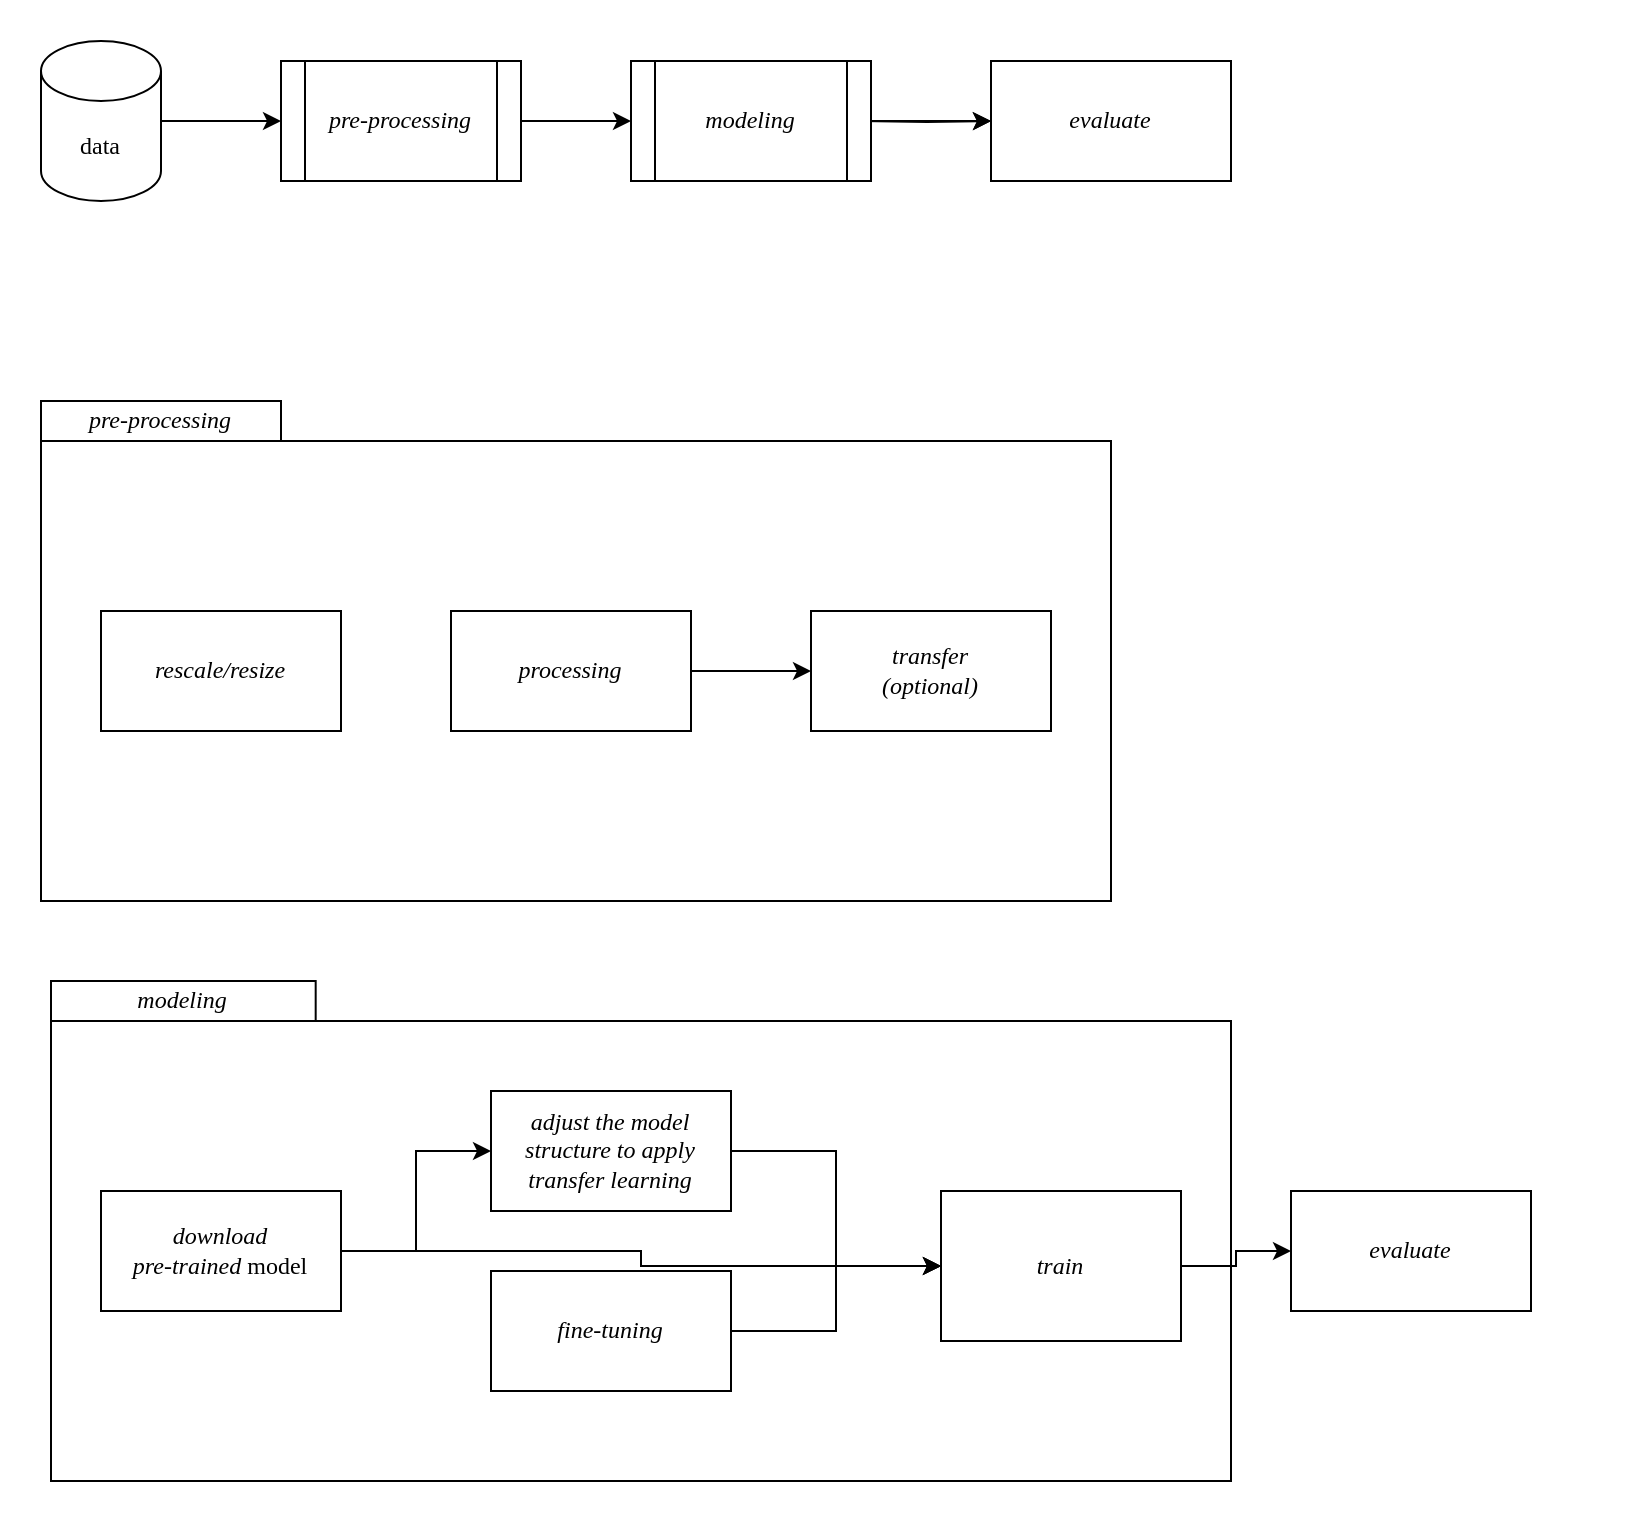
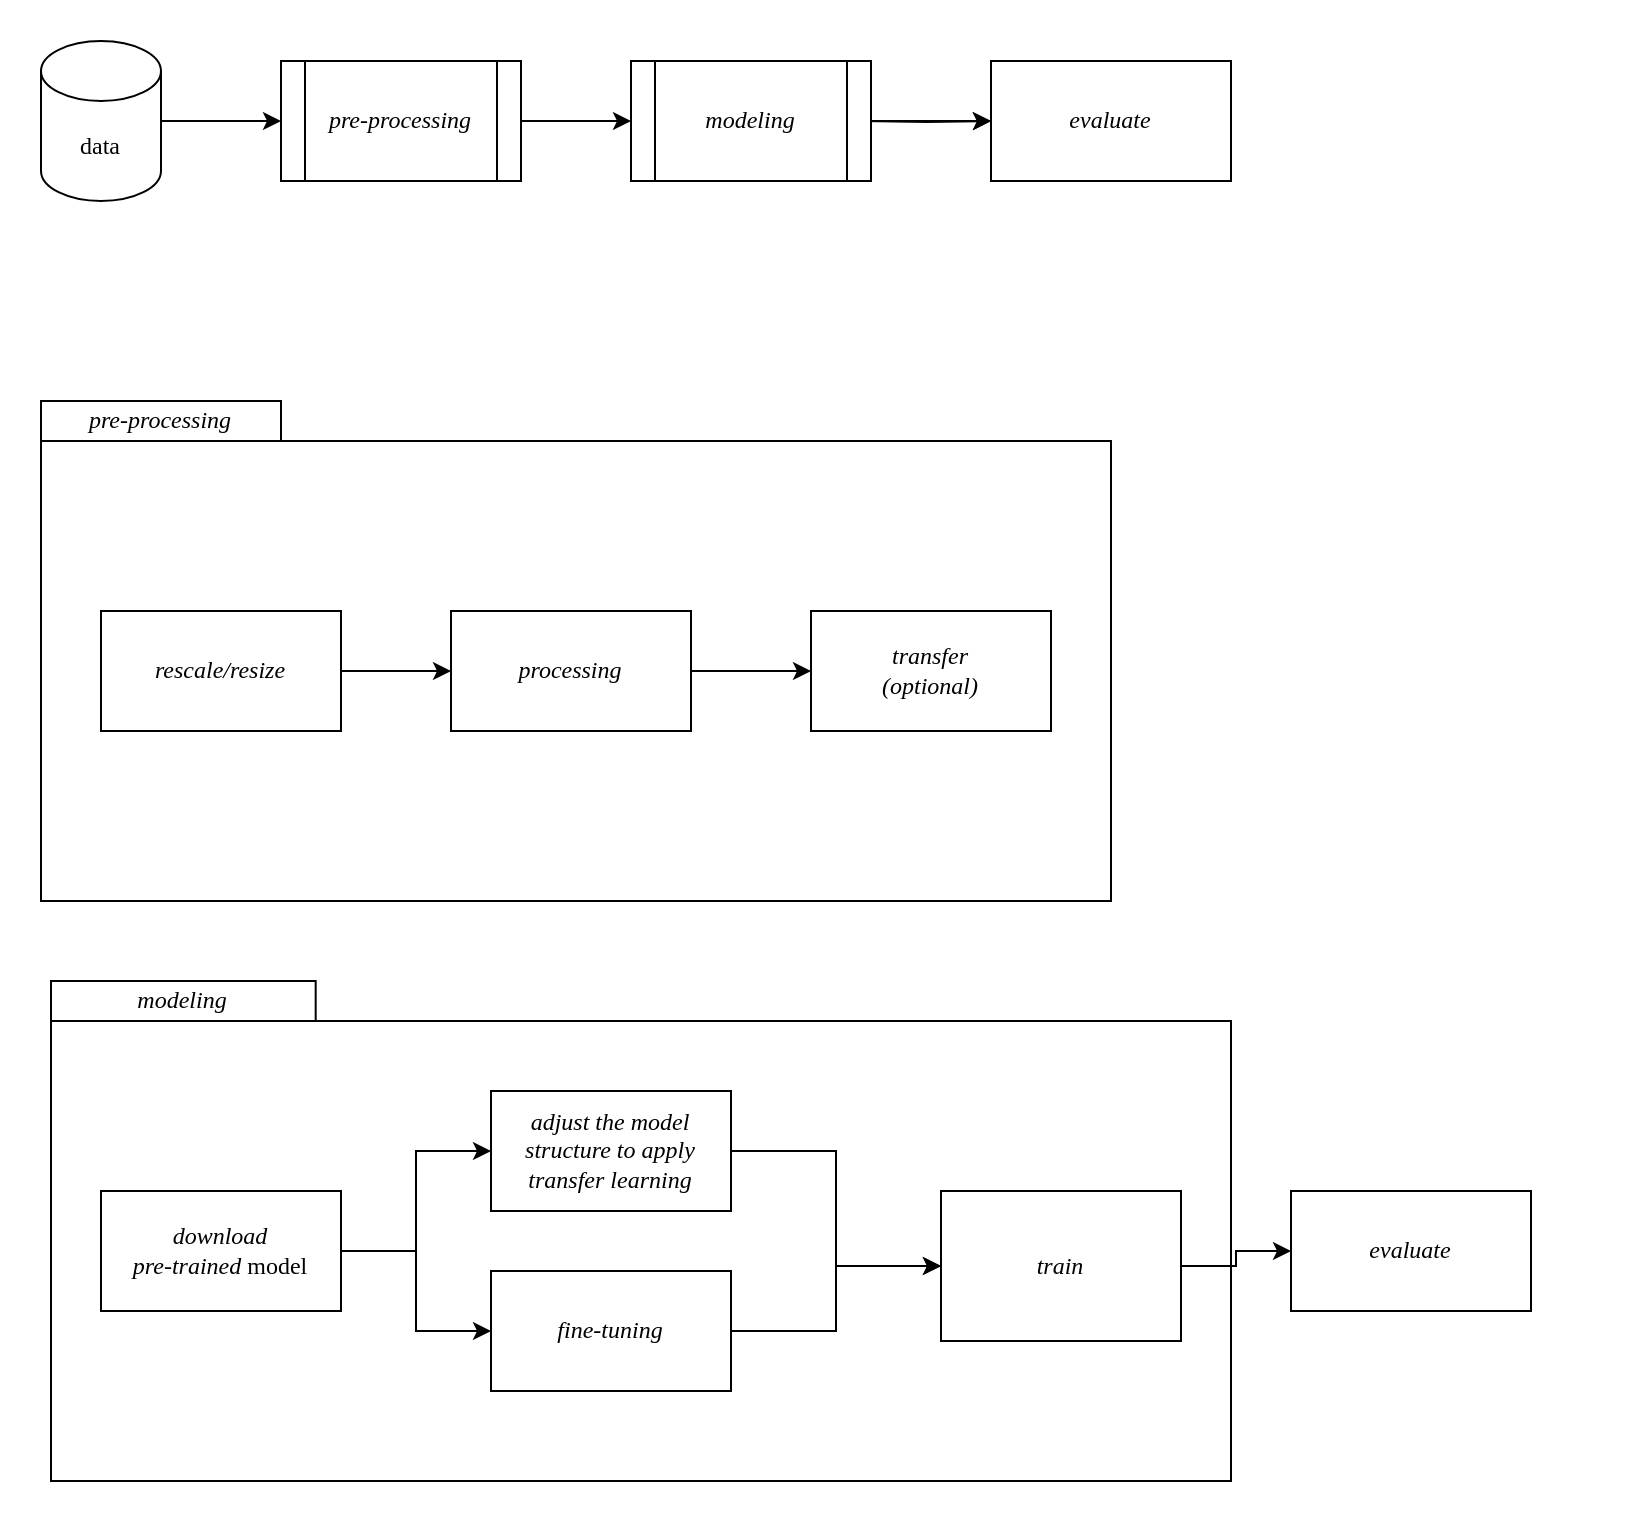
edge "rescale/resize" -> "processing": added
edge "download pre-trained model" -> "train": now "download pre-trained model" -> "fine-tuning"
